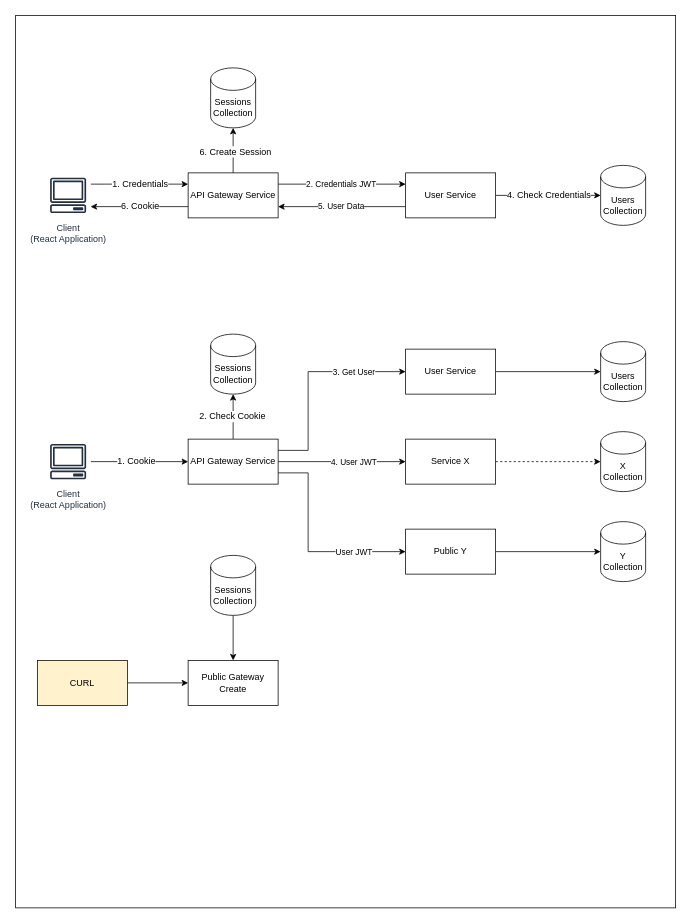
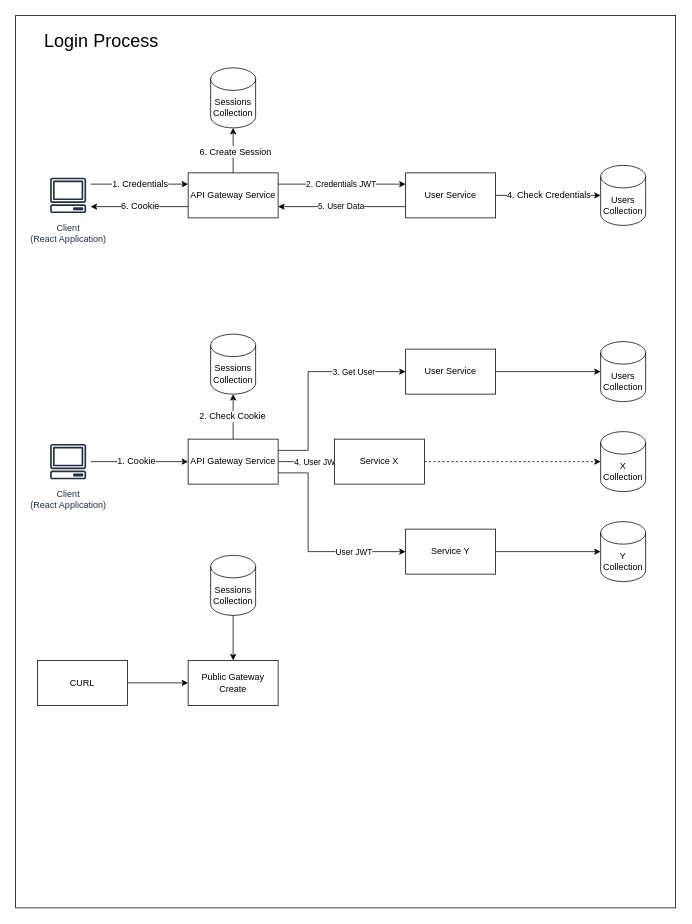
node "Login Process": added
node "Service X": moved (450, 462) -> (379, 462)
node "Public Y": label "Public Y" -> "Service Y"
node "CURL": fillcolor #fff2cc -> #ffffff
